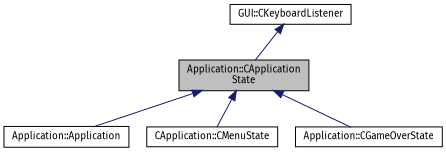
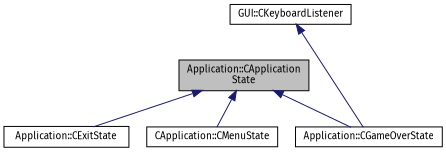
edge "Application::CApplication State" -> "GUI::CKeyboardListener": now "Application::CGameOverState" -> "GUI::CKeyboardListener"
node "Application::Application": label "Application::Application" -> "Application::CExitState"
